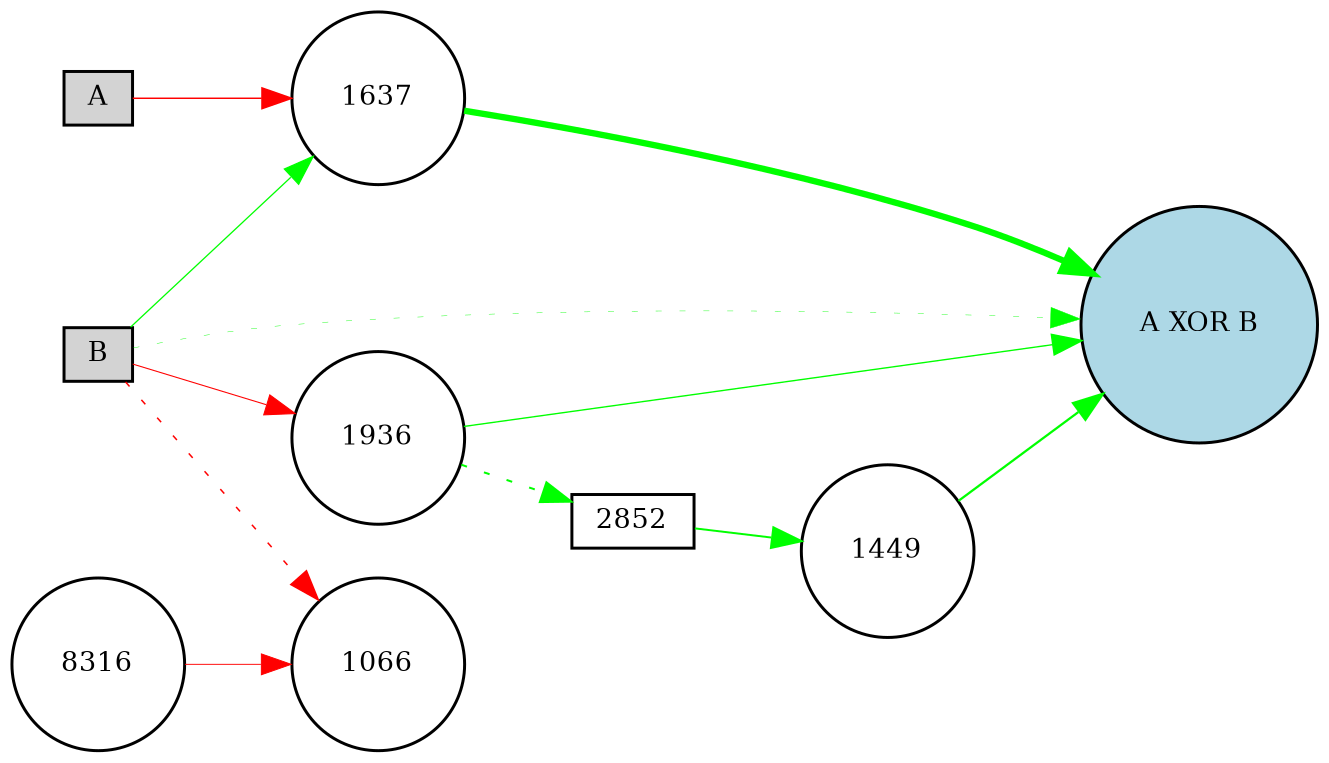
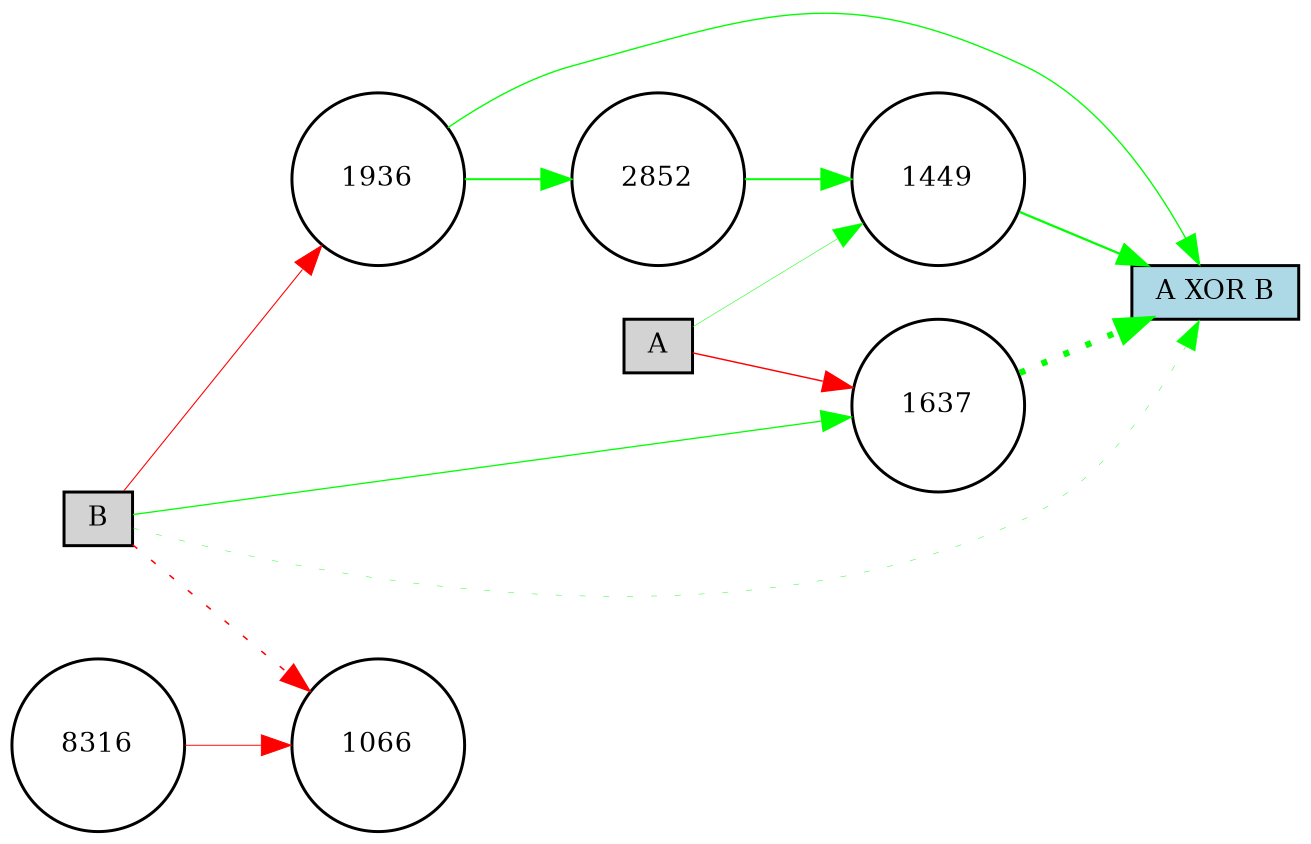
edge "1637" -> "A XOR B": style solid -> dotted
edge "A" -> "1449": added
node "A XOR B": shape circle -> box
edge "1936" -> "2852": style dotted -> solid
node "2852": shape box -> circle
